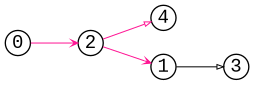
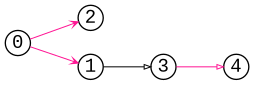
edge "2" -> "4": now "3" -> "4"
edge "2" -> "1": now "0" -> "1"
